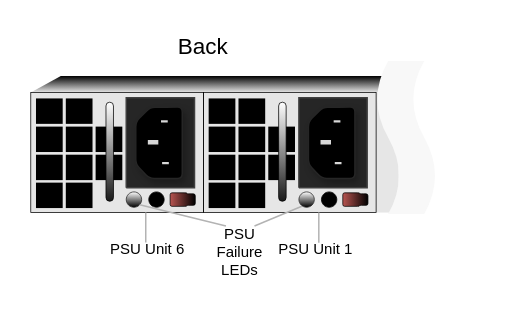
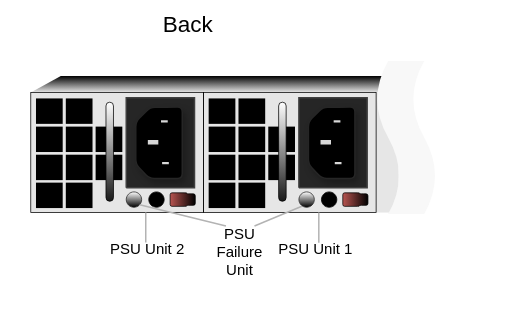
node "Back": moved (204, 46) -> (189, 23)
node "PSU Unit 6": label "PSU Unit 6" -> "PSU Unit 2"
node "PSU Failure LEDs": label "PSU Failure LEDs" -> "PSU Failure Unit"
